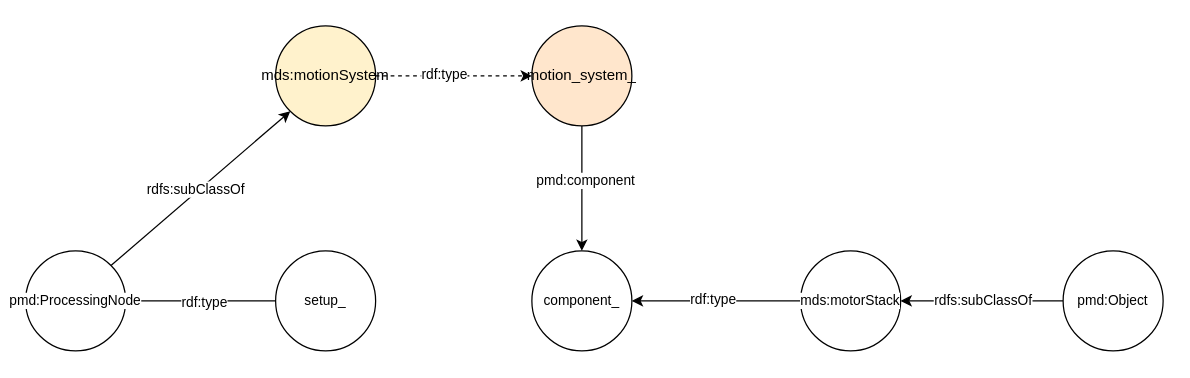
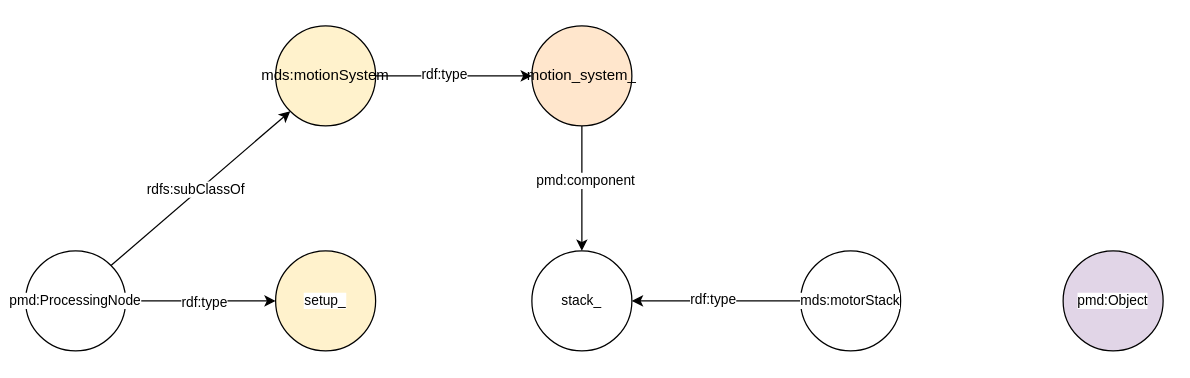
edge "mds:motionSystem" -> "motion_system_": style dashed -> solid
edge "pmd:ProcessingNode" -- "setup_": arrowhead none -> classic
node "setup_": fillcolor #ffffff -> #fff2cc
node "component_": label "component_" -> "stack_"
edge "pmd:Object" -> "mds:motorStack": removed, label "rdfs:subClassOf"
node "pmd:Object": fillcolor #ffffff -> #e1d5e7
